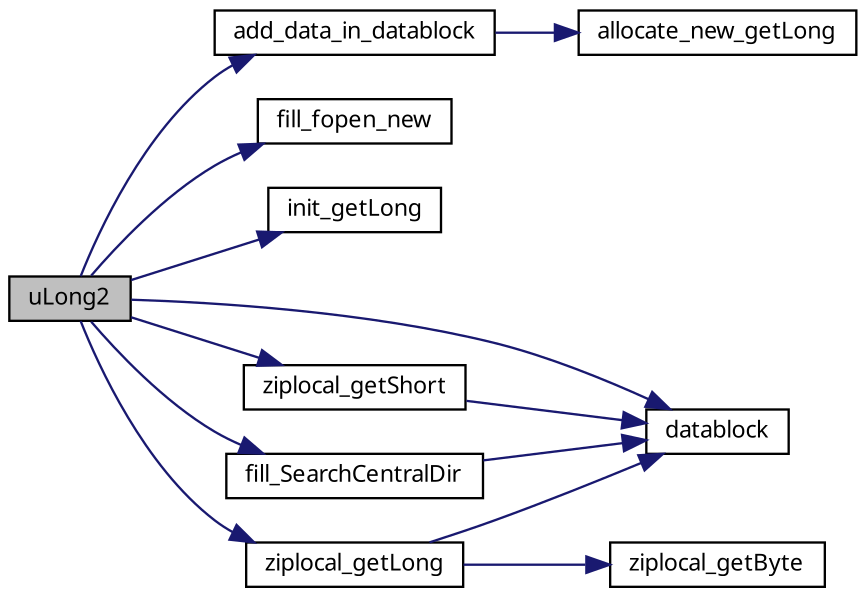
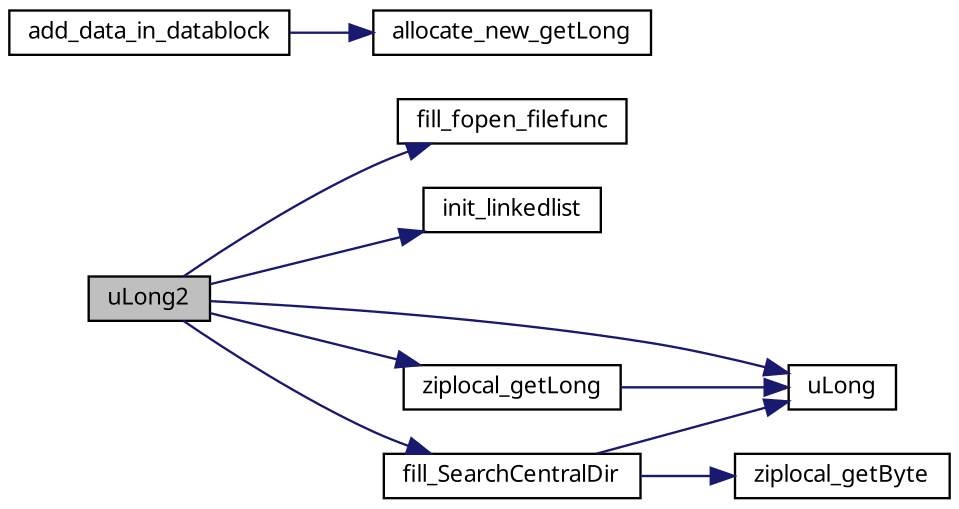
node "fill_fopen_new": label "fill_fopen_new" -> "fill_fopen_filefunc"
edge "uLong2" -> "add_data_in_datablock": removed
node "init_getLong": label "init_getLong" -> "init_linkedlist"
node "ziplocal_getShort": removed
node "datablock": label "datablock" -> "uLong"
edge "ziplocal_getLong" -> "ziplocal_getByte": now "fill_SearchCentralDir" -> "ziplocal_getByte"
